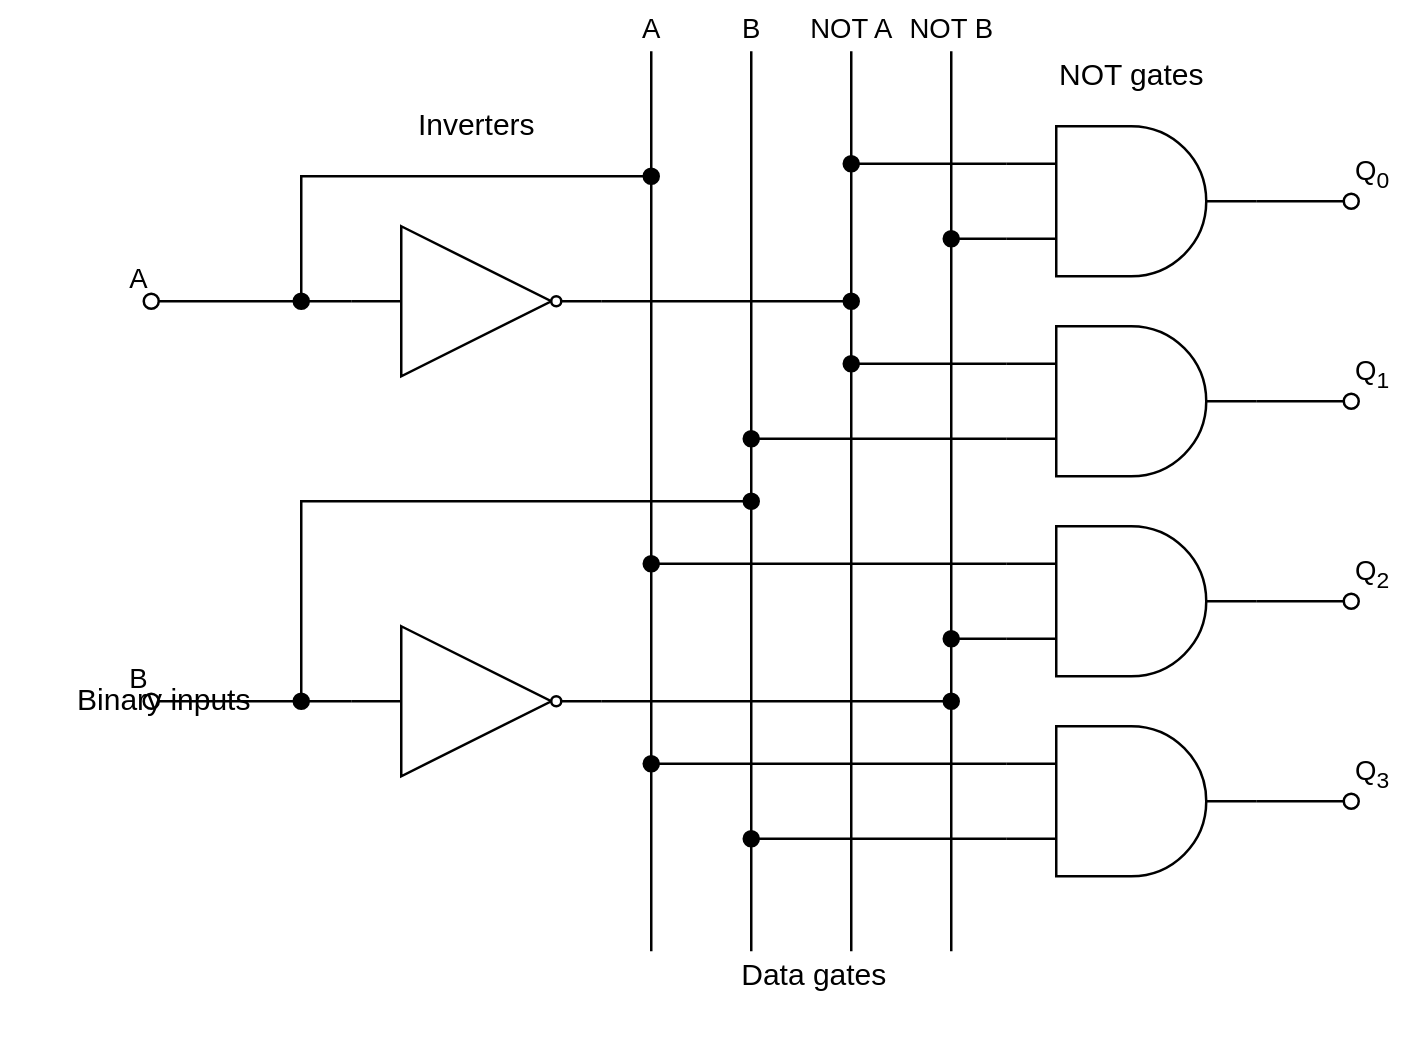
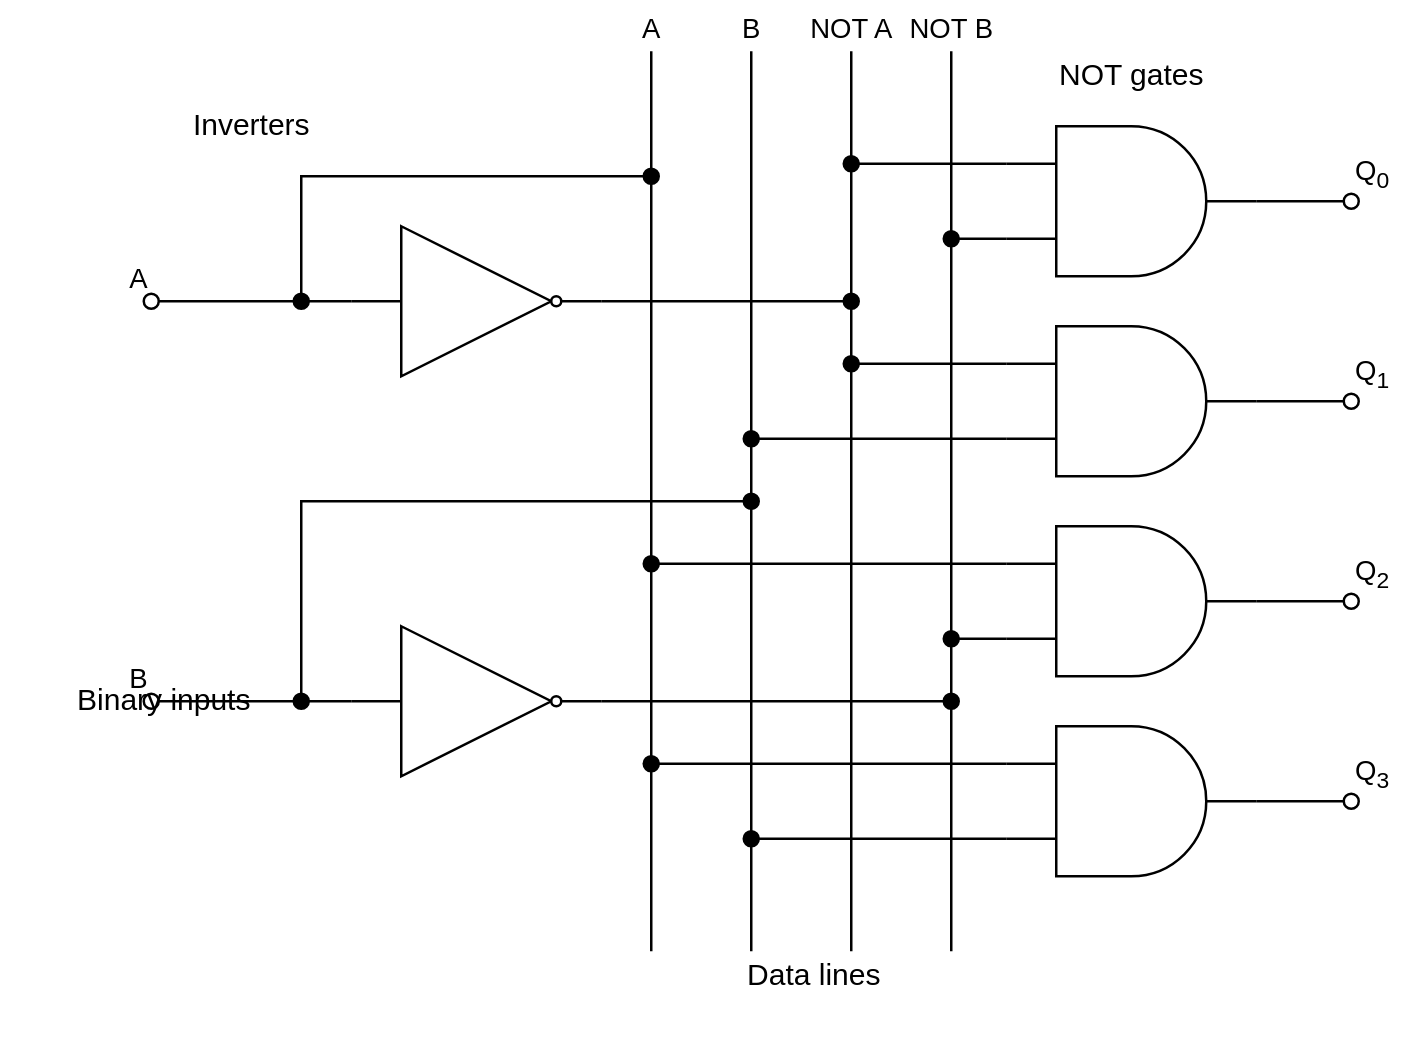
node "Inverters": moved (476, 126) -> (251, 126)
node "Data gates": label "Data gates" -> "Data lines"
